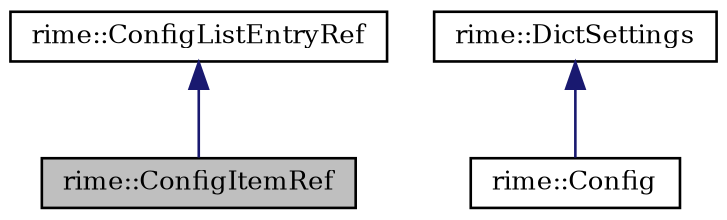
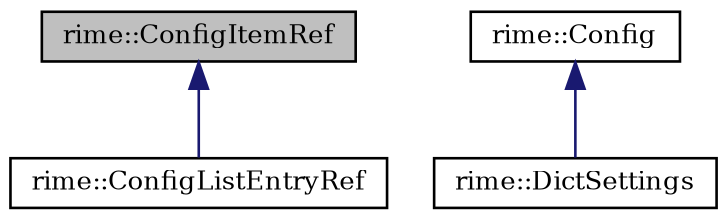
edge "rime::ConfigItemRef" -> "rime::ConfigListEntryRef": reversed
edge "rime::Config" -> "rime::DictSettings": reversed
